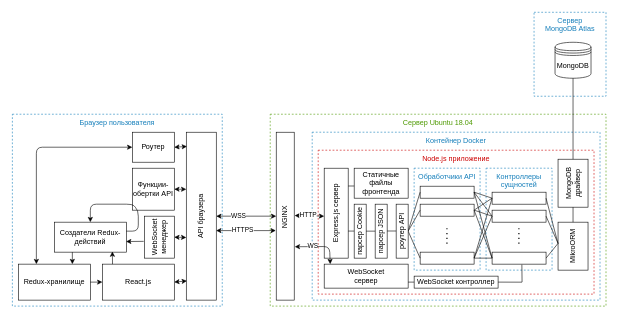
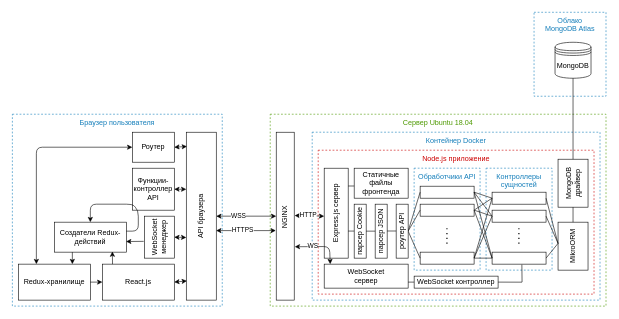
node "Сервер MongoDB Atlas": label "Сервер MongoDB Atlas" -> "Облако MongoDB Atlas"
node "Функции-обертки API": label "Функции-обертки API" -> "Функции-контроллер API"
